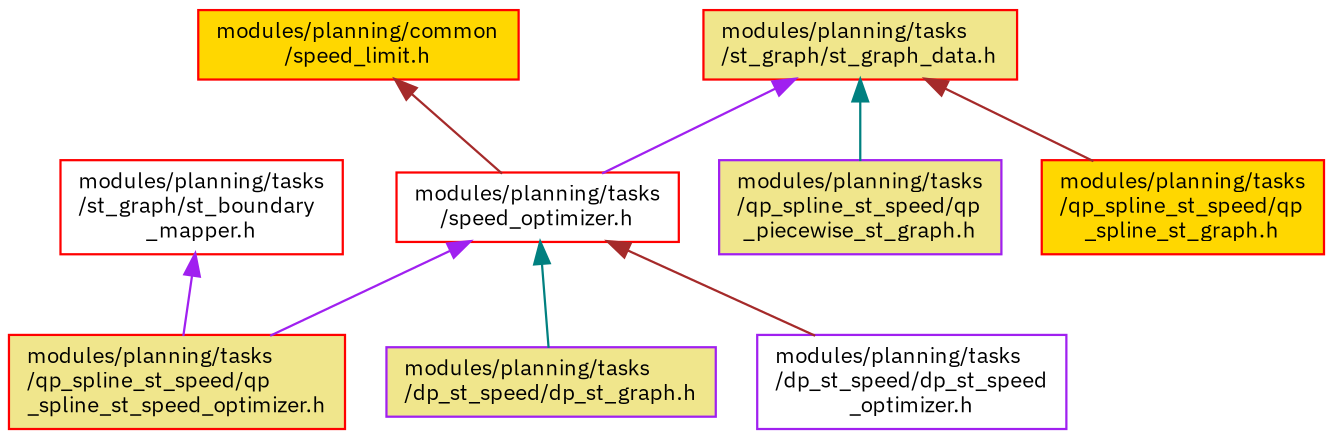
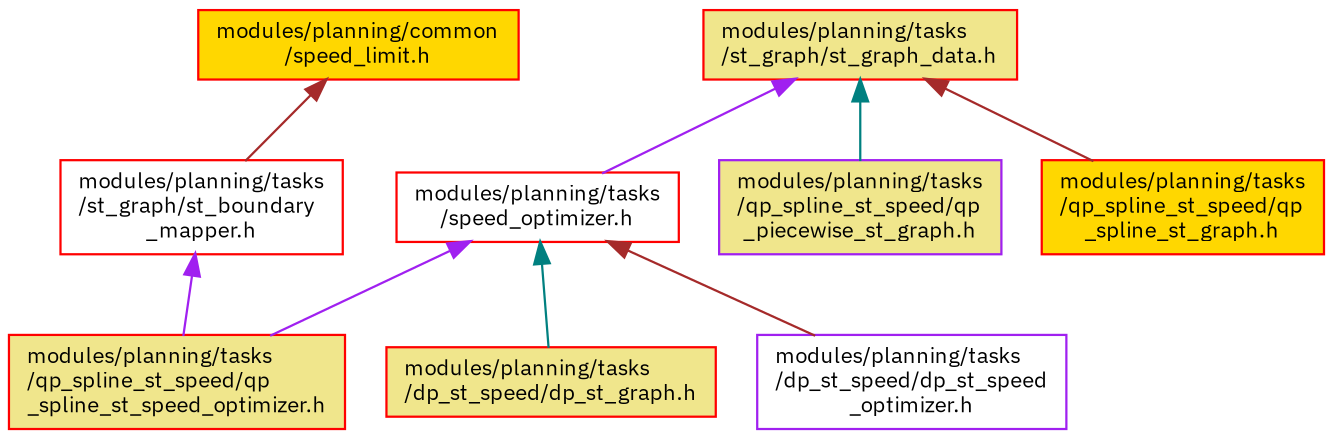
edge "modules/planning/tasks /speed_optimizer.h" -> "modules/planning/common /speed_limit.h": now "modules/planning/tasks /st_graph/st_boundary _mapper.h" -> "modules/planning/common /speed_limit.h"
node "modules/planning/tasks /dp_st_speed/dp_st_graph.h": color purple -> red
